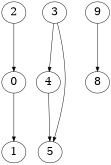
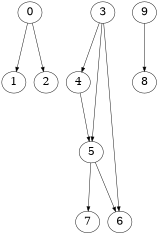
edge "2" -> "0": reversed
node "7": added
node "6": added
